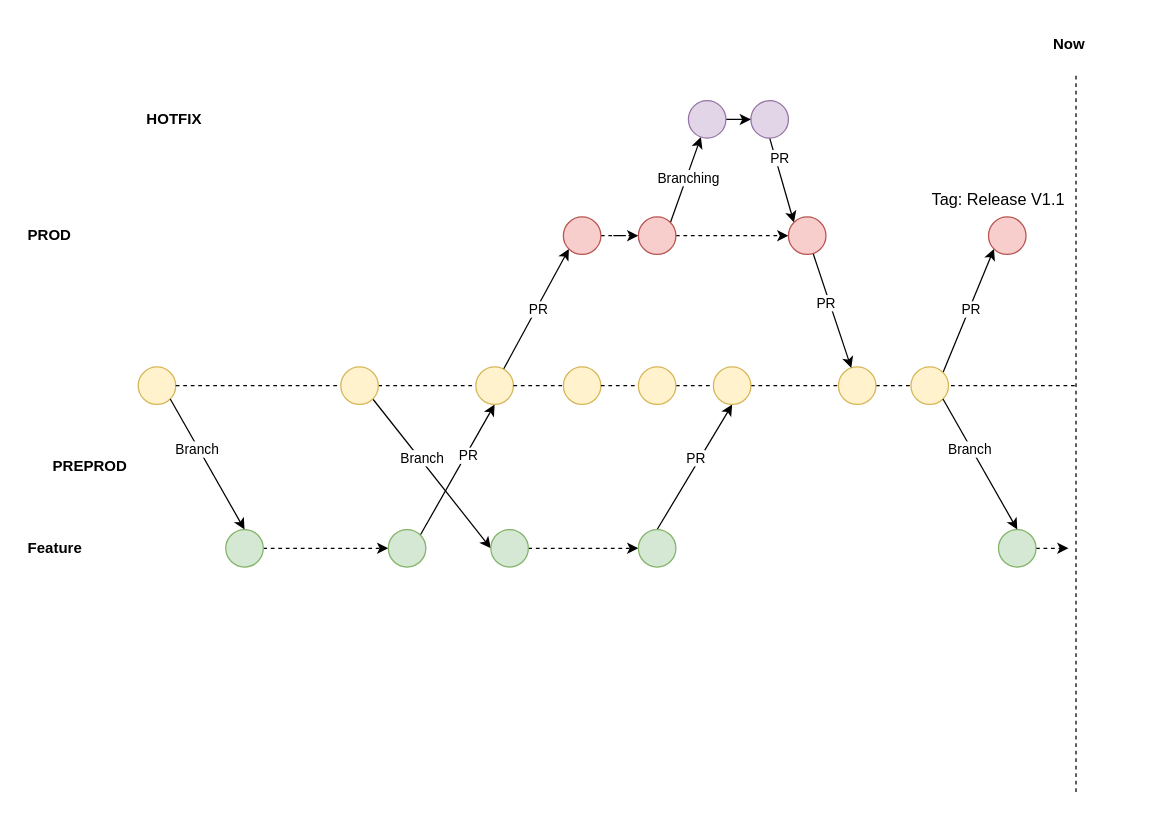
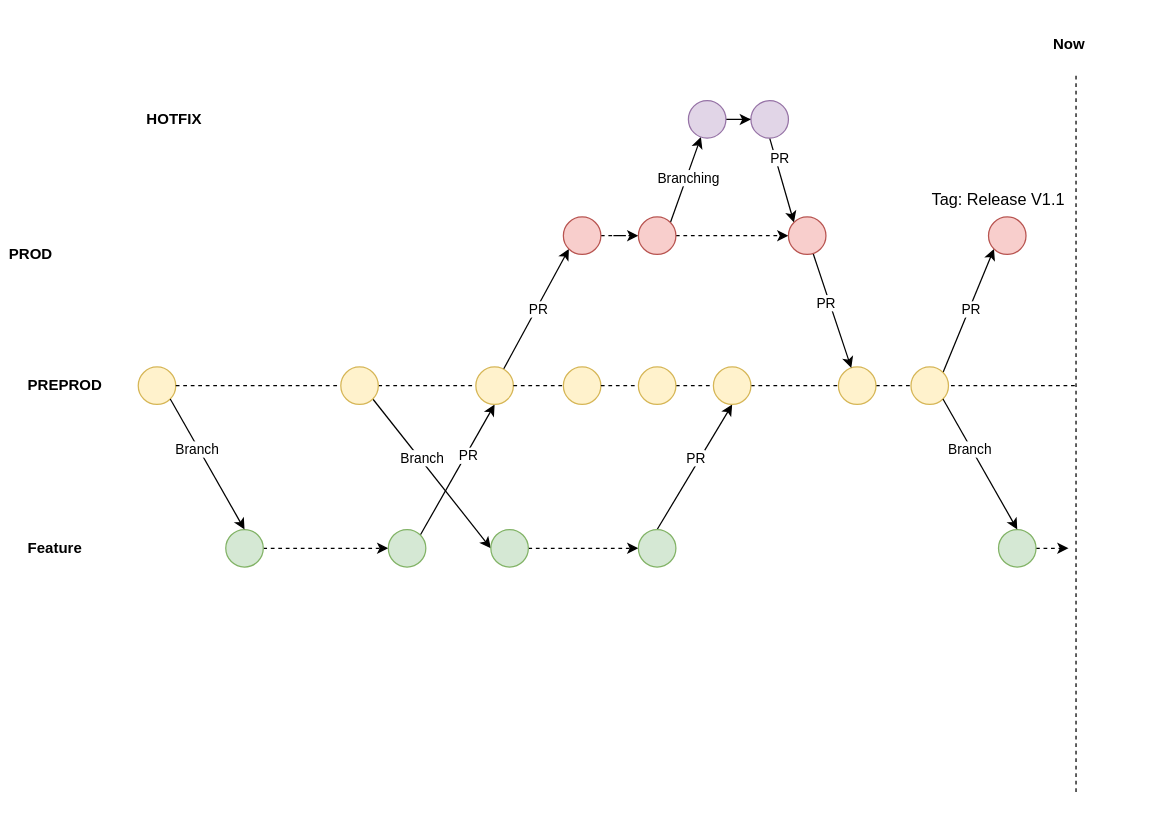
node "PROD": moved (63, 236) -> (44, 254)
node "PREPROD": moved (88, 467) -> (63, 386)
